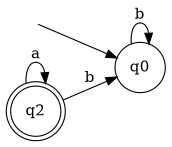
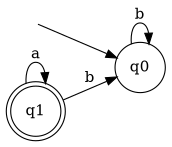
node "q2": label "q2" -> "q1"
